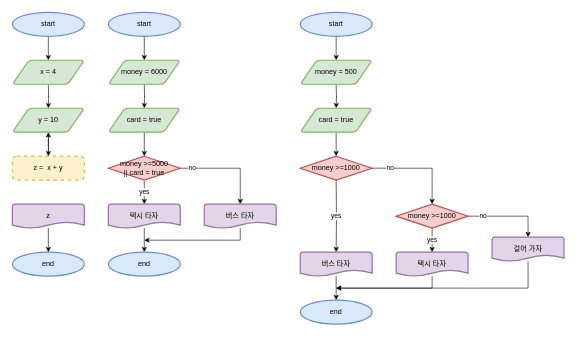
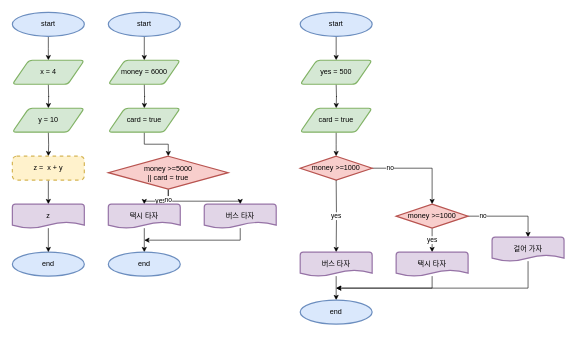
node "money = 500": label "money = 500" -> "yes = 500"
edge "z = x + y" -> "y = 10": now "z = x + y" -> "z"
node "money >=5000 || card = true": size 72x24 -> 120x33
